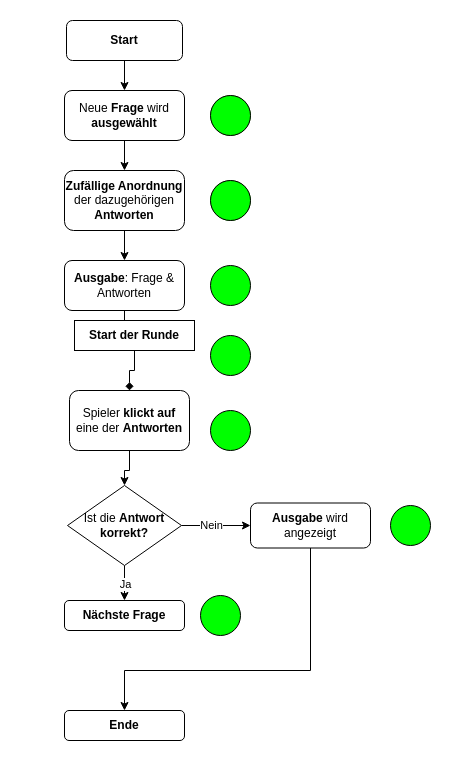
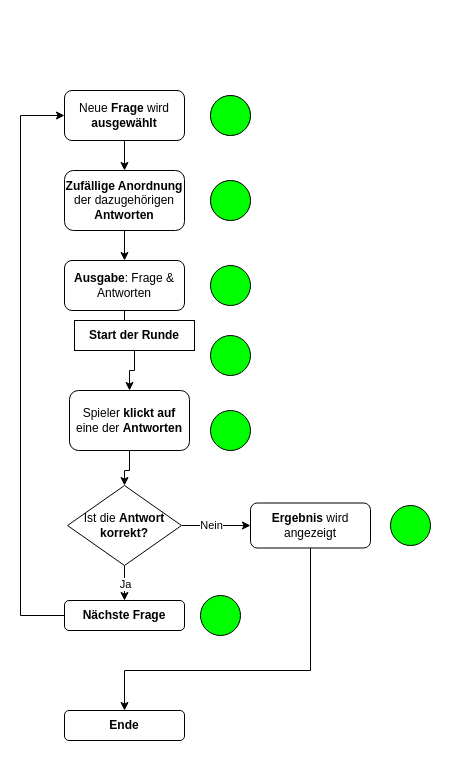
node "Start": removed
edge "Start" -> "Neue Frage wird ausgewählt": removed
edge "Nächste Frage" -> "Neue Frage wird ausgewählt": added
edge "Start der Runde" -> "Spieler klickt auf eine der Antworten": arrowhead diamond -> classic
node "Ausgabe wird angezeigt": label "Ausgabe wird angezeigt" -> "Ergebnis wird angezeigt"
